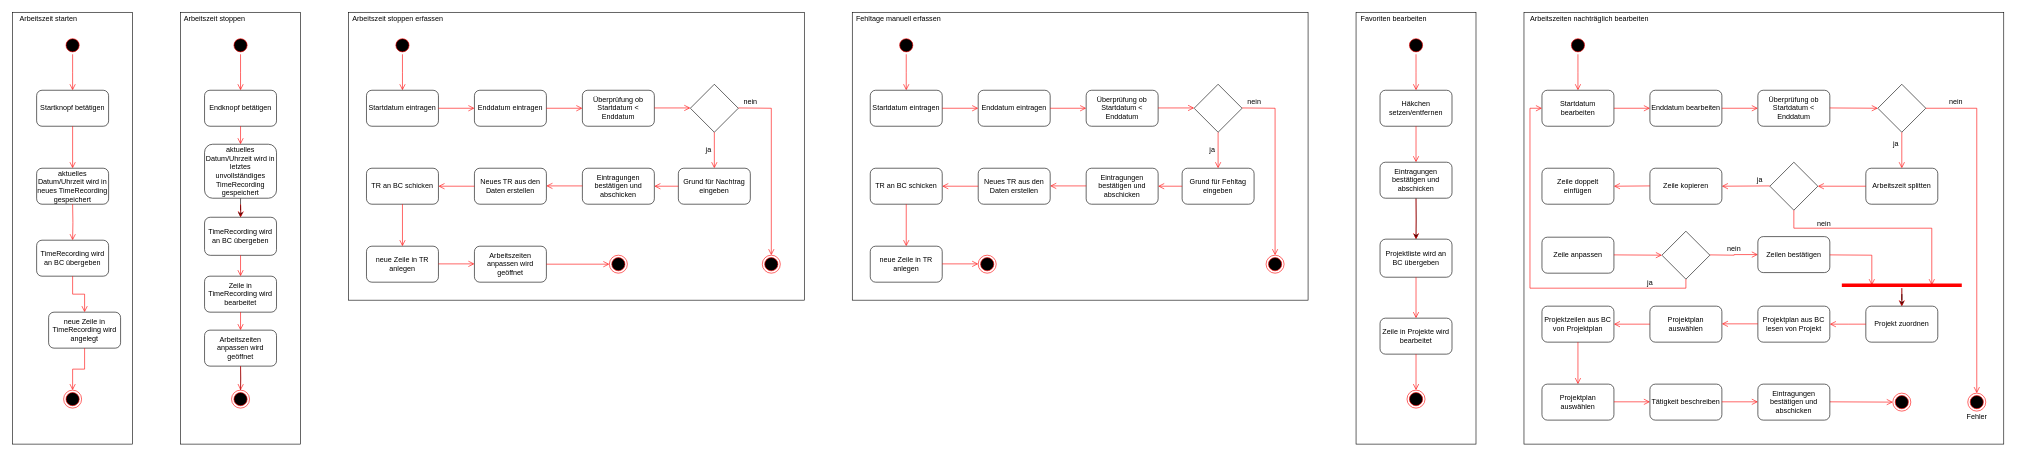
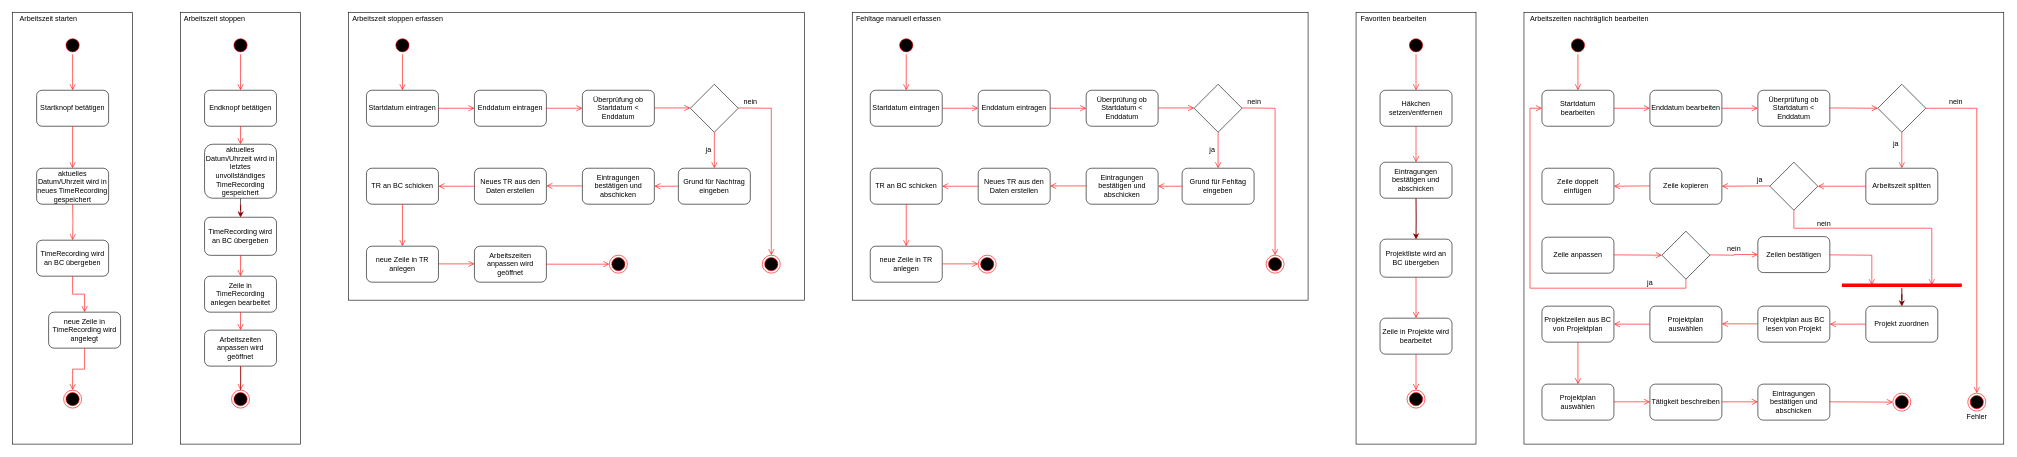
node "Zeile in TimeRecording wird bearbeitet": label "Zeile in TimeRecording wird bearbeitet" -> "Zeile in TimeRecording anlegen bearbeitet"
